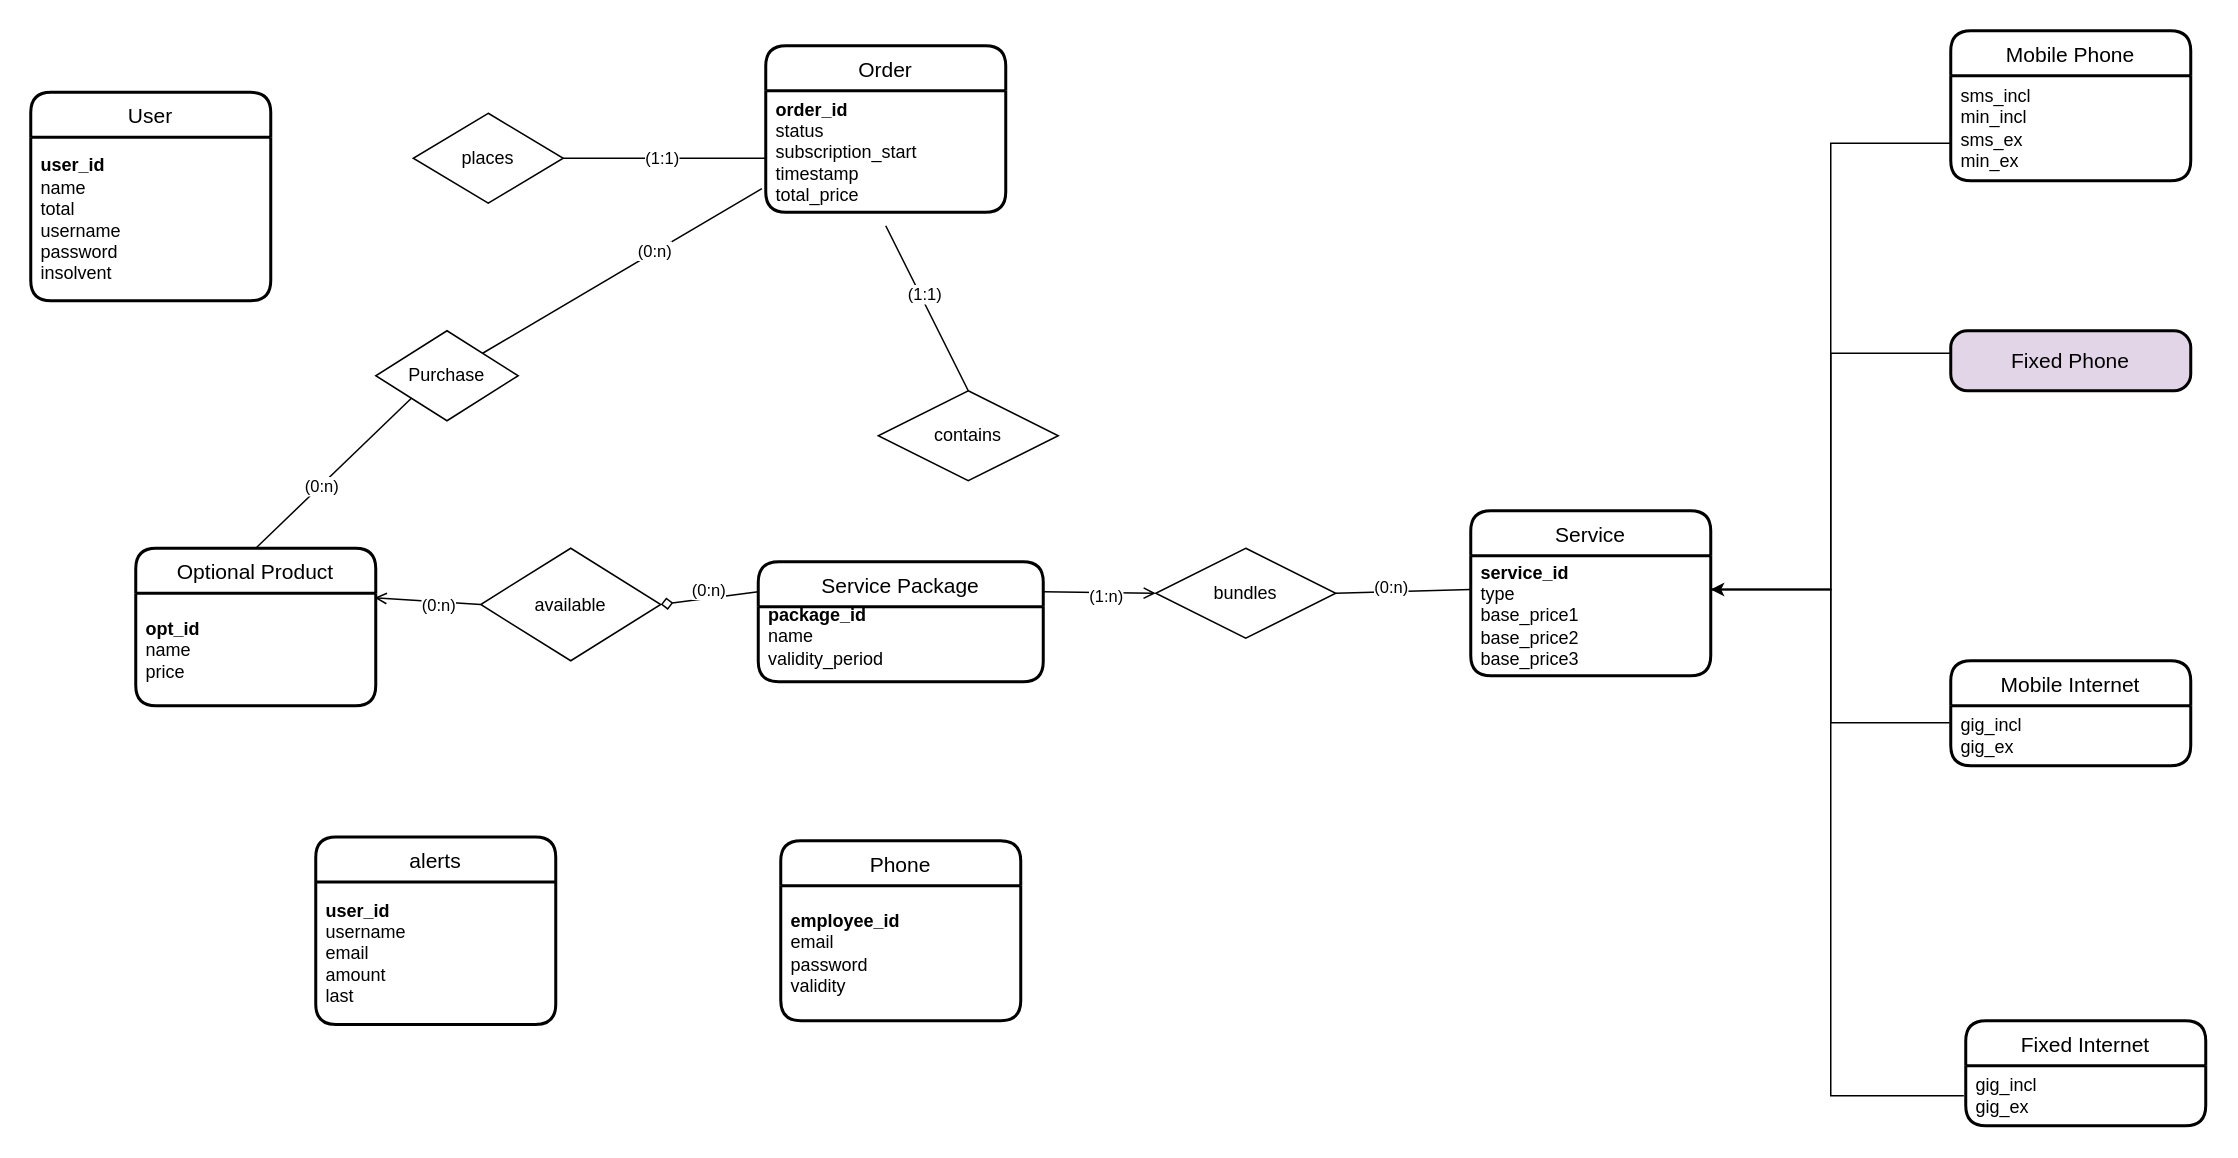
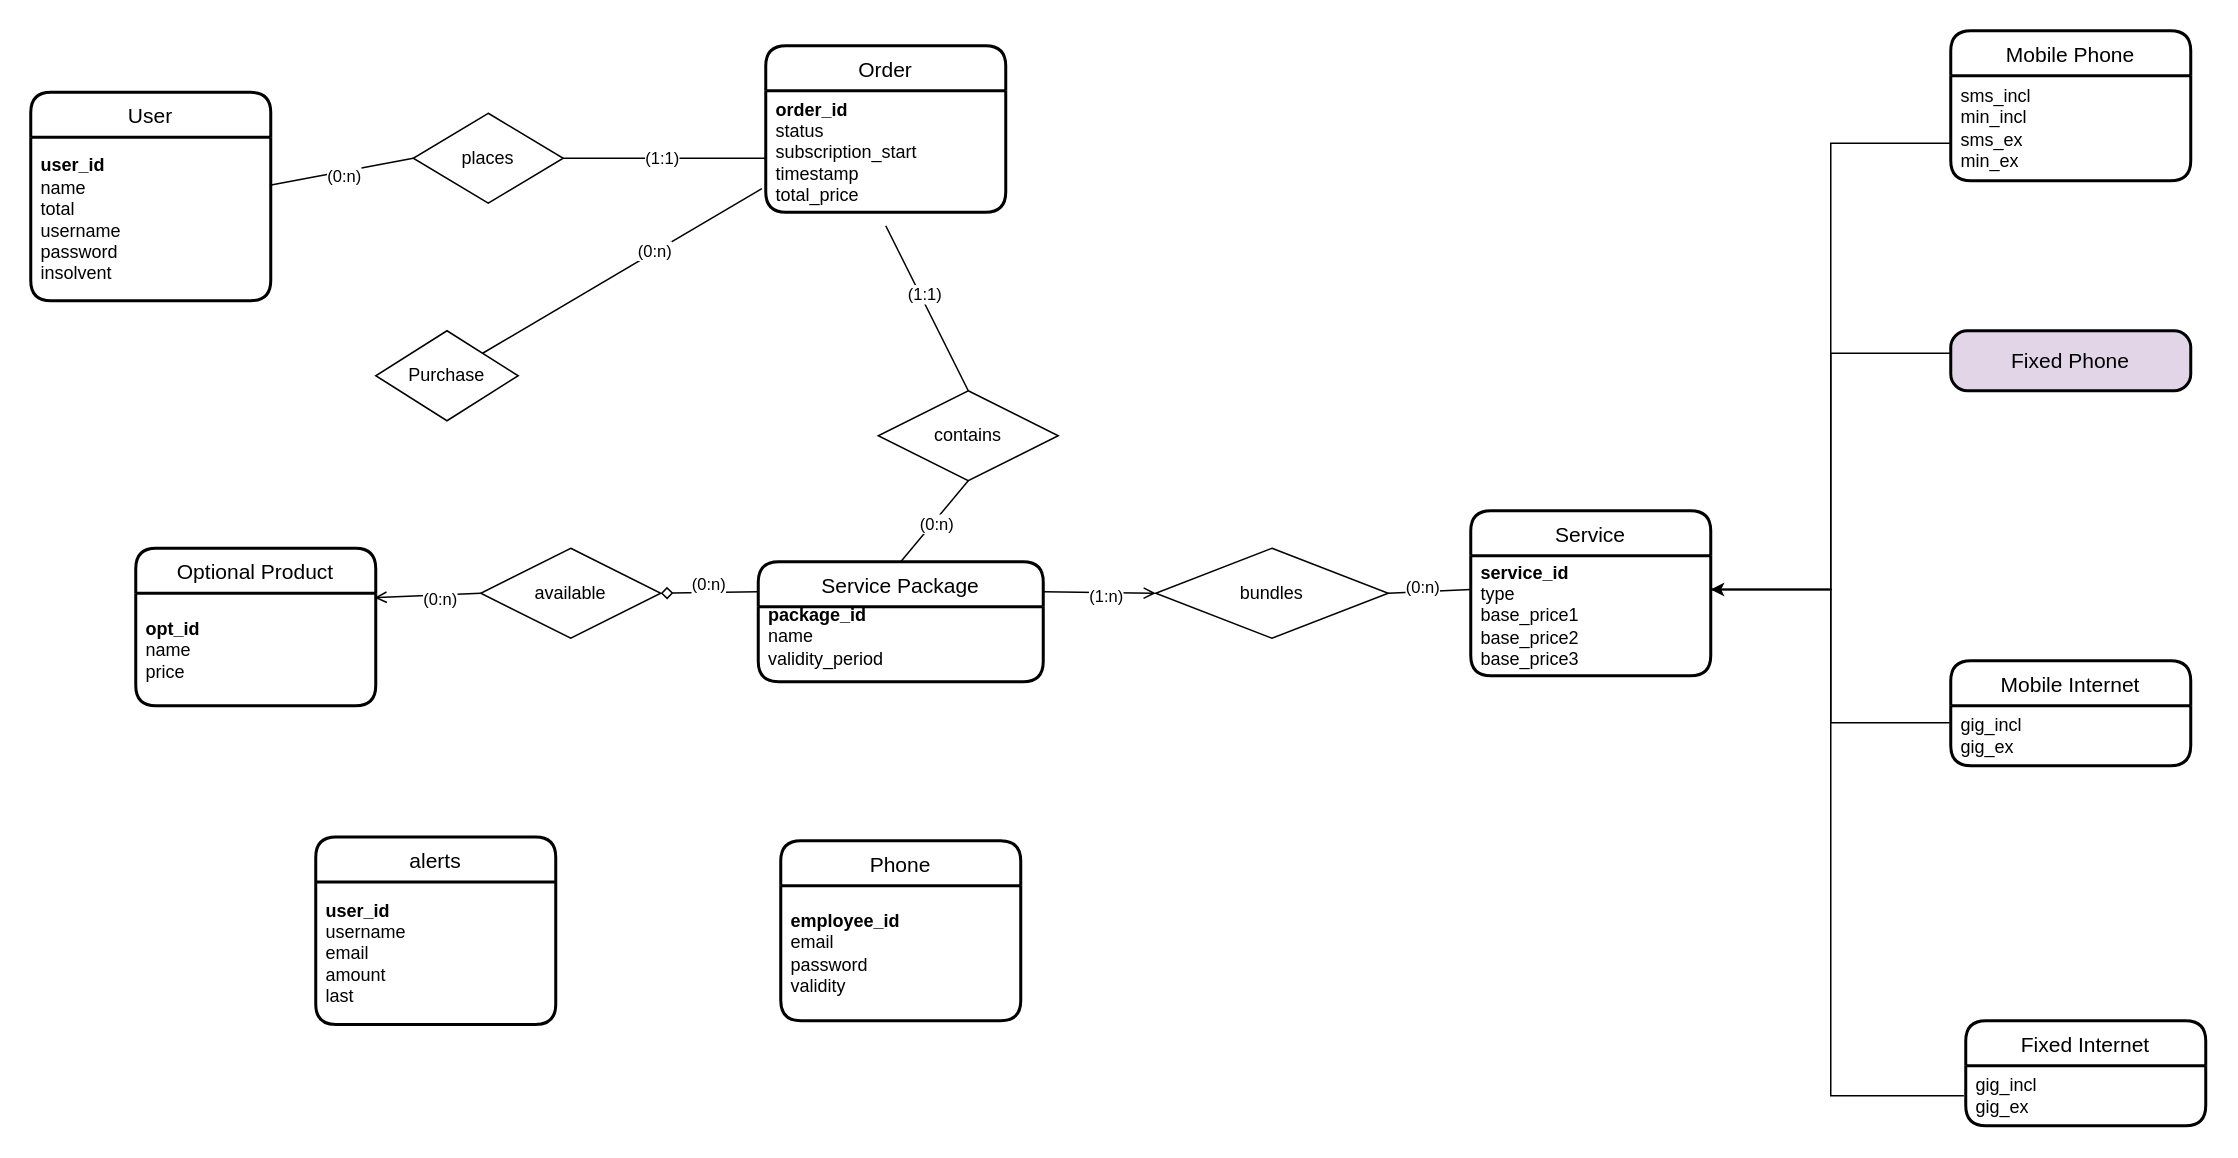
edge "places" -- "user_id name total username password insolvent": added, label "(0:n)"
edge "Purchase" -- "Optional Product": removed, label "(0:n)"
edge "contains" -- "Service Package": added, label "(0:n)"
node "bundles": size 180x90 -> 233x90
node "available": size 180x113 -> 180x90
